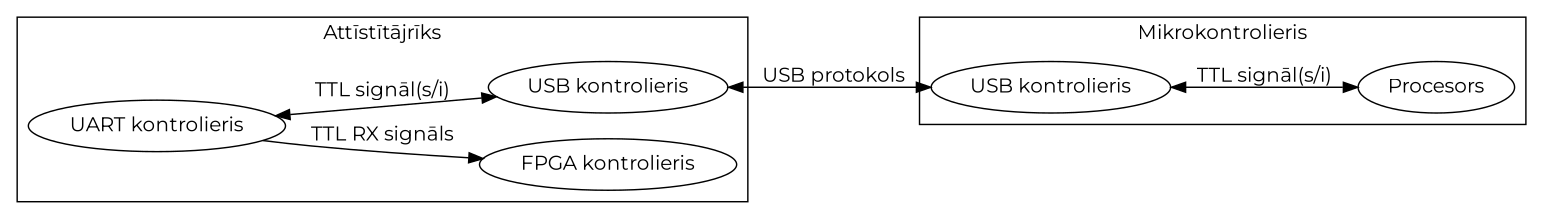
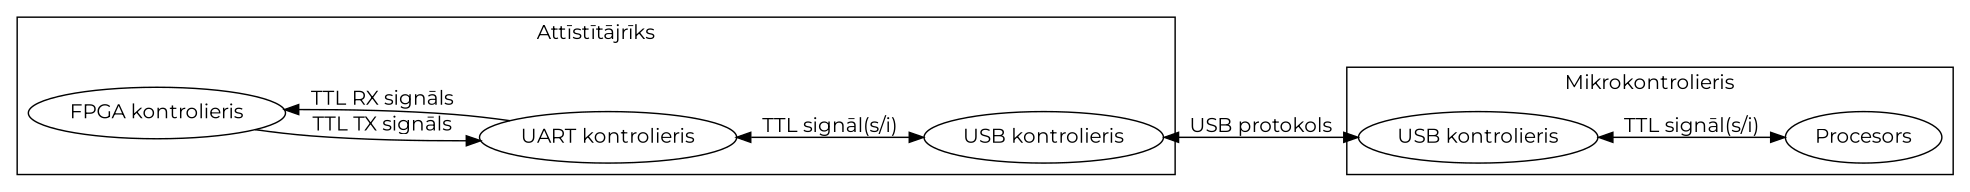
edge "FPGA kontrolieris" -> "UART kontrolieris": added, label "TTL TX signāls"
